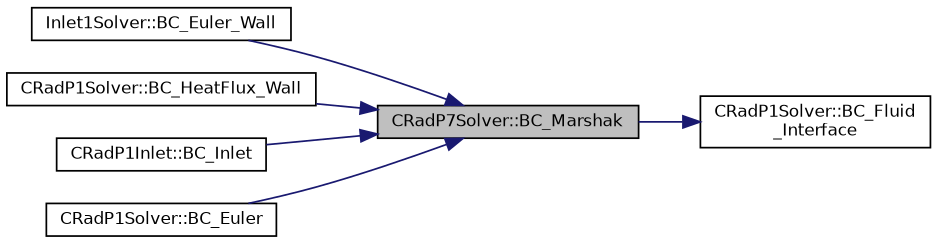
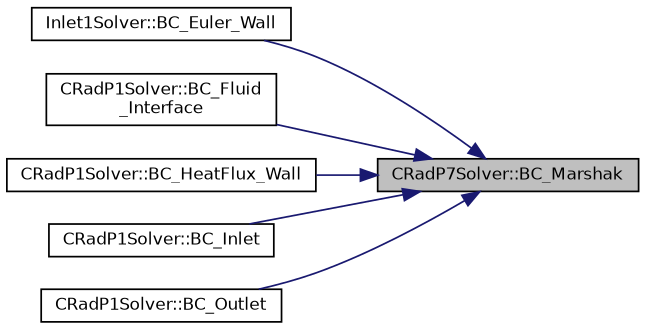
edge "CRadP7Solver::BC_Marshak" -> "CRadP1Solver::BC_Fluid _Interface": reversed
node "CRadP1Inlet::BC_Inlet": label "CRadP1Inlet::BC_Inlet" -> "CRadP1Solver::BC_Inlet"
node "CRadP1Solver::BC_Euler": label "CRadP1Solver::BC_Euler" -> "CRadP1Solver::BC_Outlet"
